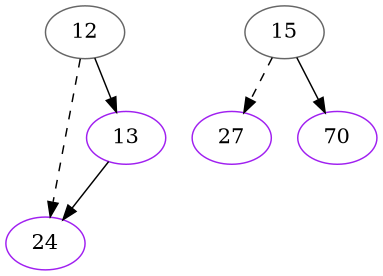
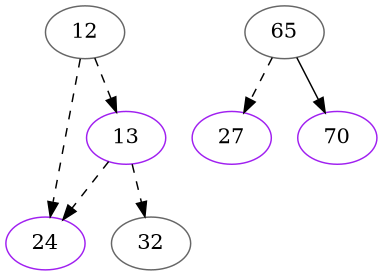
node "15": label "15" -> "65"
edge "12" -> "13": style solid -> dashed
edge "13" -> "24": style solid -> dashed
node "32": added
